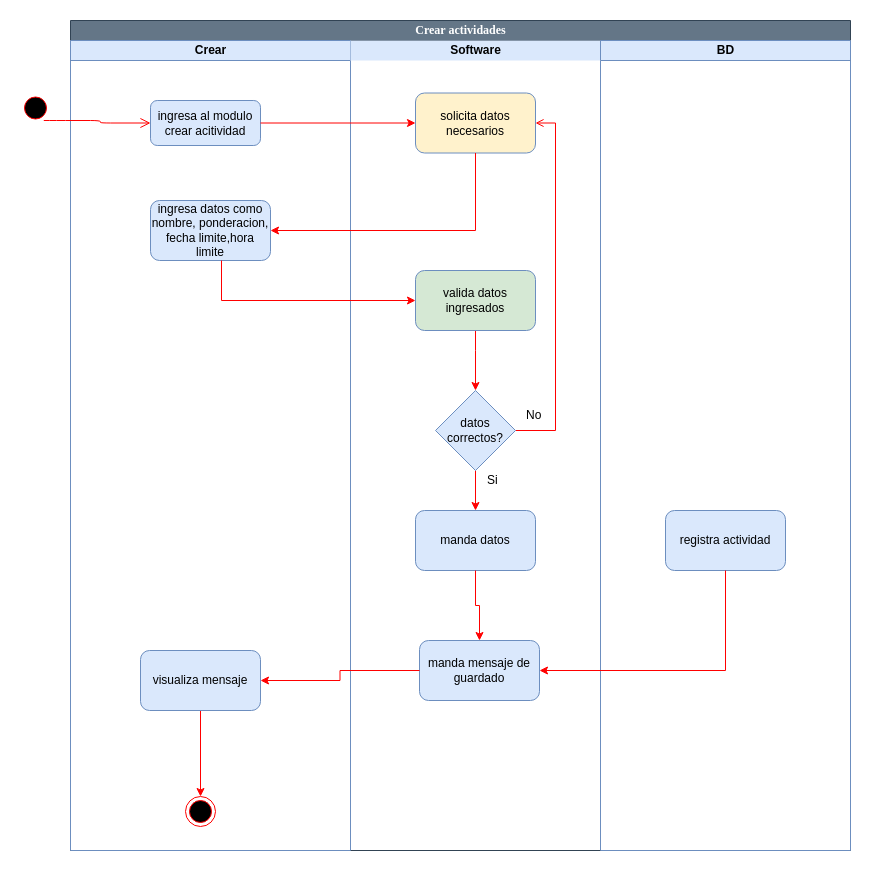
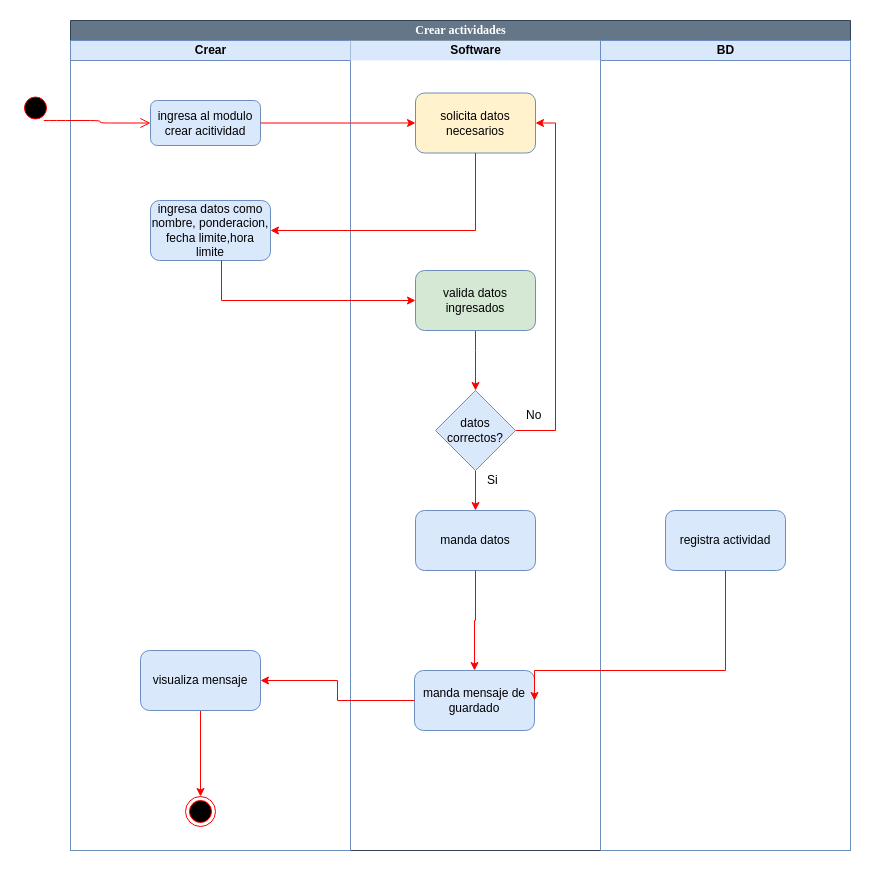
edge "datos correctos?" -> "solicita datos necesarios": arrowhead open -> classic
node "manda mensaje de guardado": moved (480, 671) -> (475, 701)
